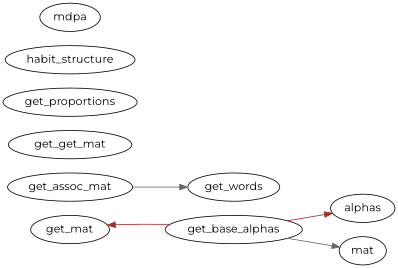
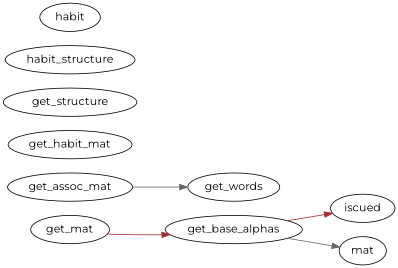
node "mdpa": label "mdpa" -> "habit"
node "get_proportions": label "get_proportions" -> "get_structure"
node "get_get_mat": label "get_get_mat" -> "get_habit_mat"
node "alphas": label "alphas" -> "iscued"
edge "get_base_alphas" -> "get_mat": reversed
